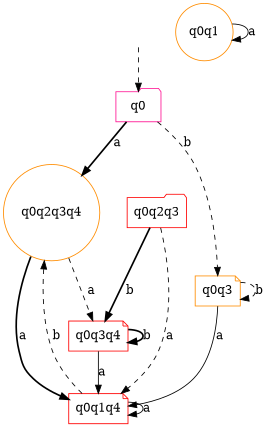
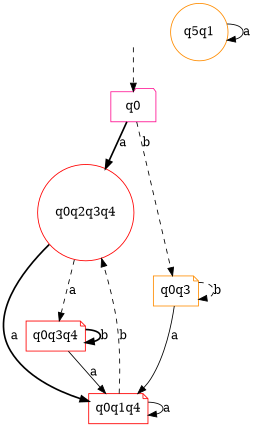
node "q0q1": label "q0q1" -> "q5q1"
node "q0q2q3q4": color darkorange -> red
node "q0q2q3": removed
